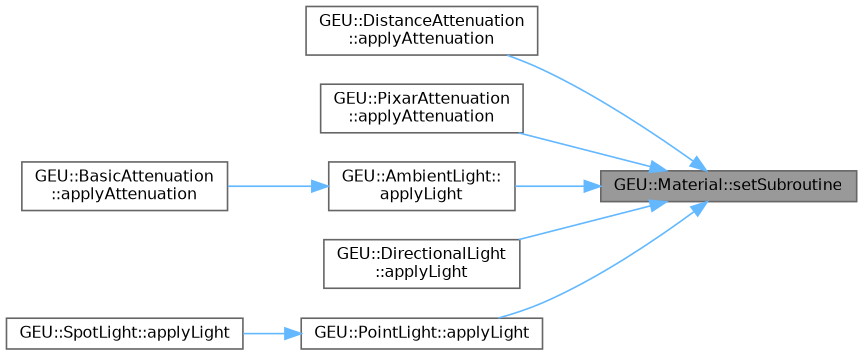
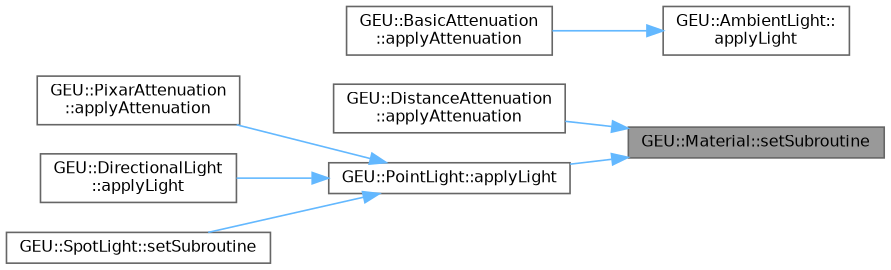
edge "GEU::PixarAttenuation ::applyAttenuation" -> "GEU::Material::setSubroutine": now "GEU::PixarAttenuation ::applyAttenuation" -> "GEU::PointLight::applyLight"
edge "GEU::AmbientLight:: applyLight" -> "GEU::Material::setSubroutine": removed
edge "GEU::DirectionalLight ::applyLight" -> "GEU::Material::setSubroutine": now "GEU::DirectionalLight ::applyLight" -> "GEU::PointLight::applyLight"
node "GEU::SpotLight::applyLight": label "GEU::SpotLight::applyLight" -> "GEU::SpotLight::setSubroutine"
